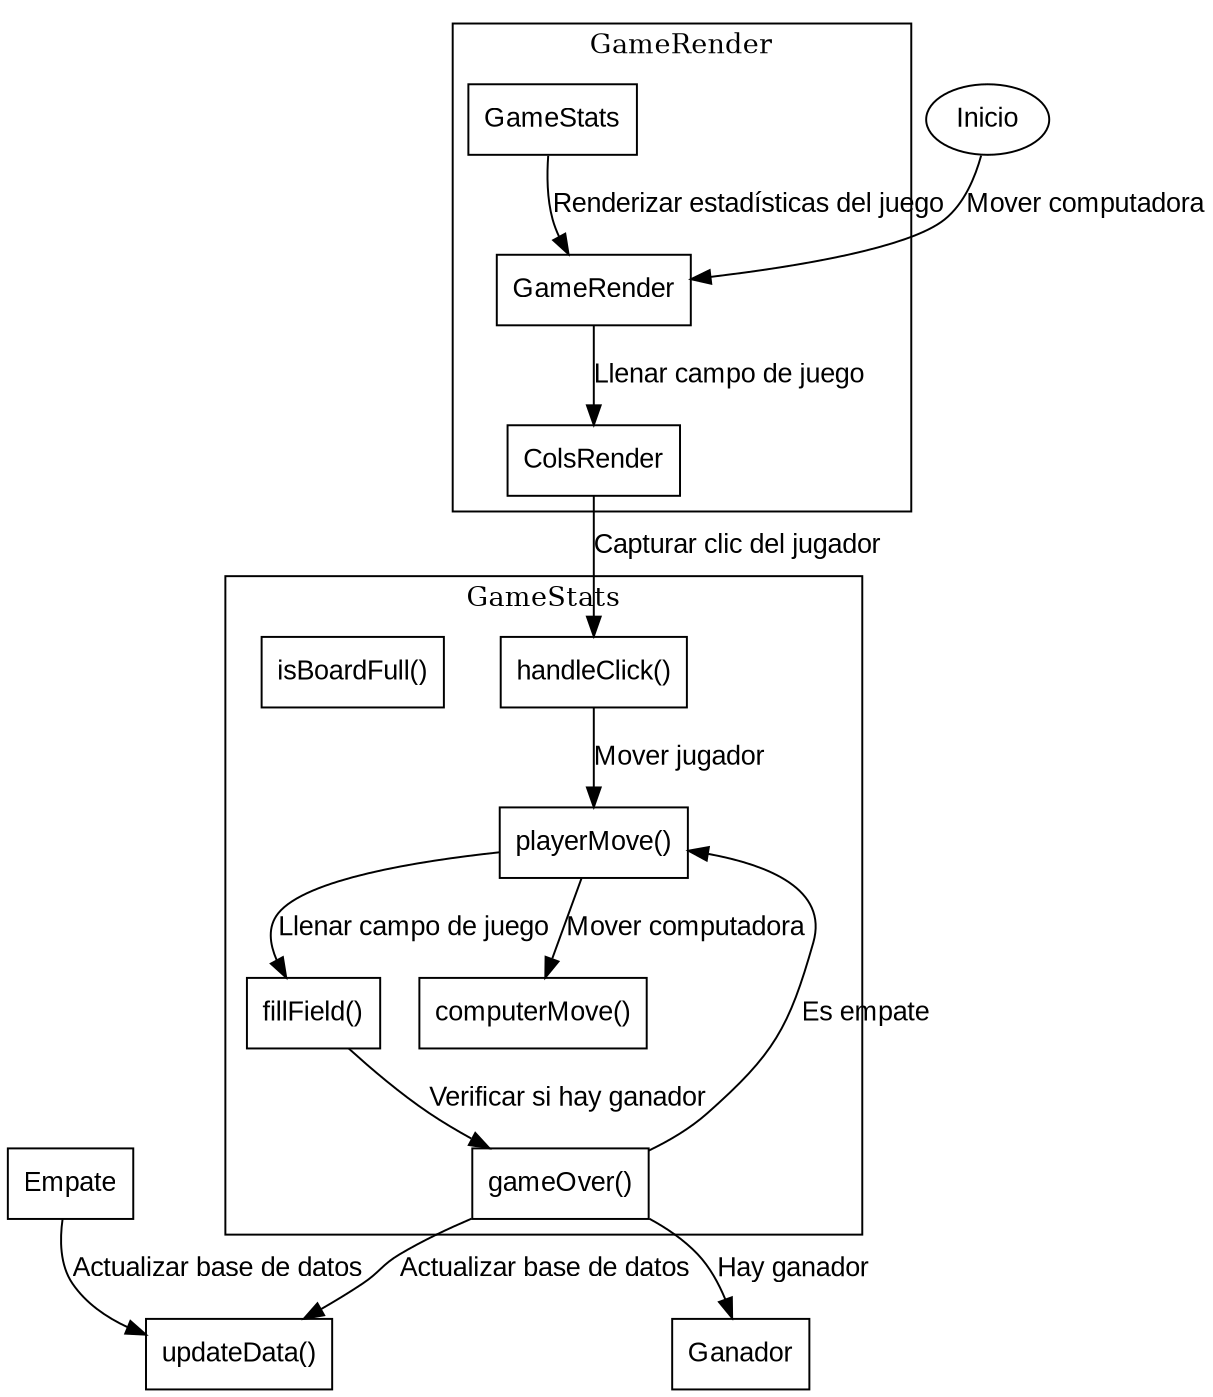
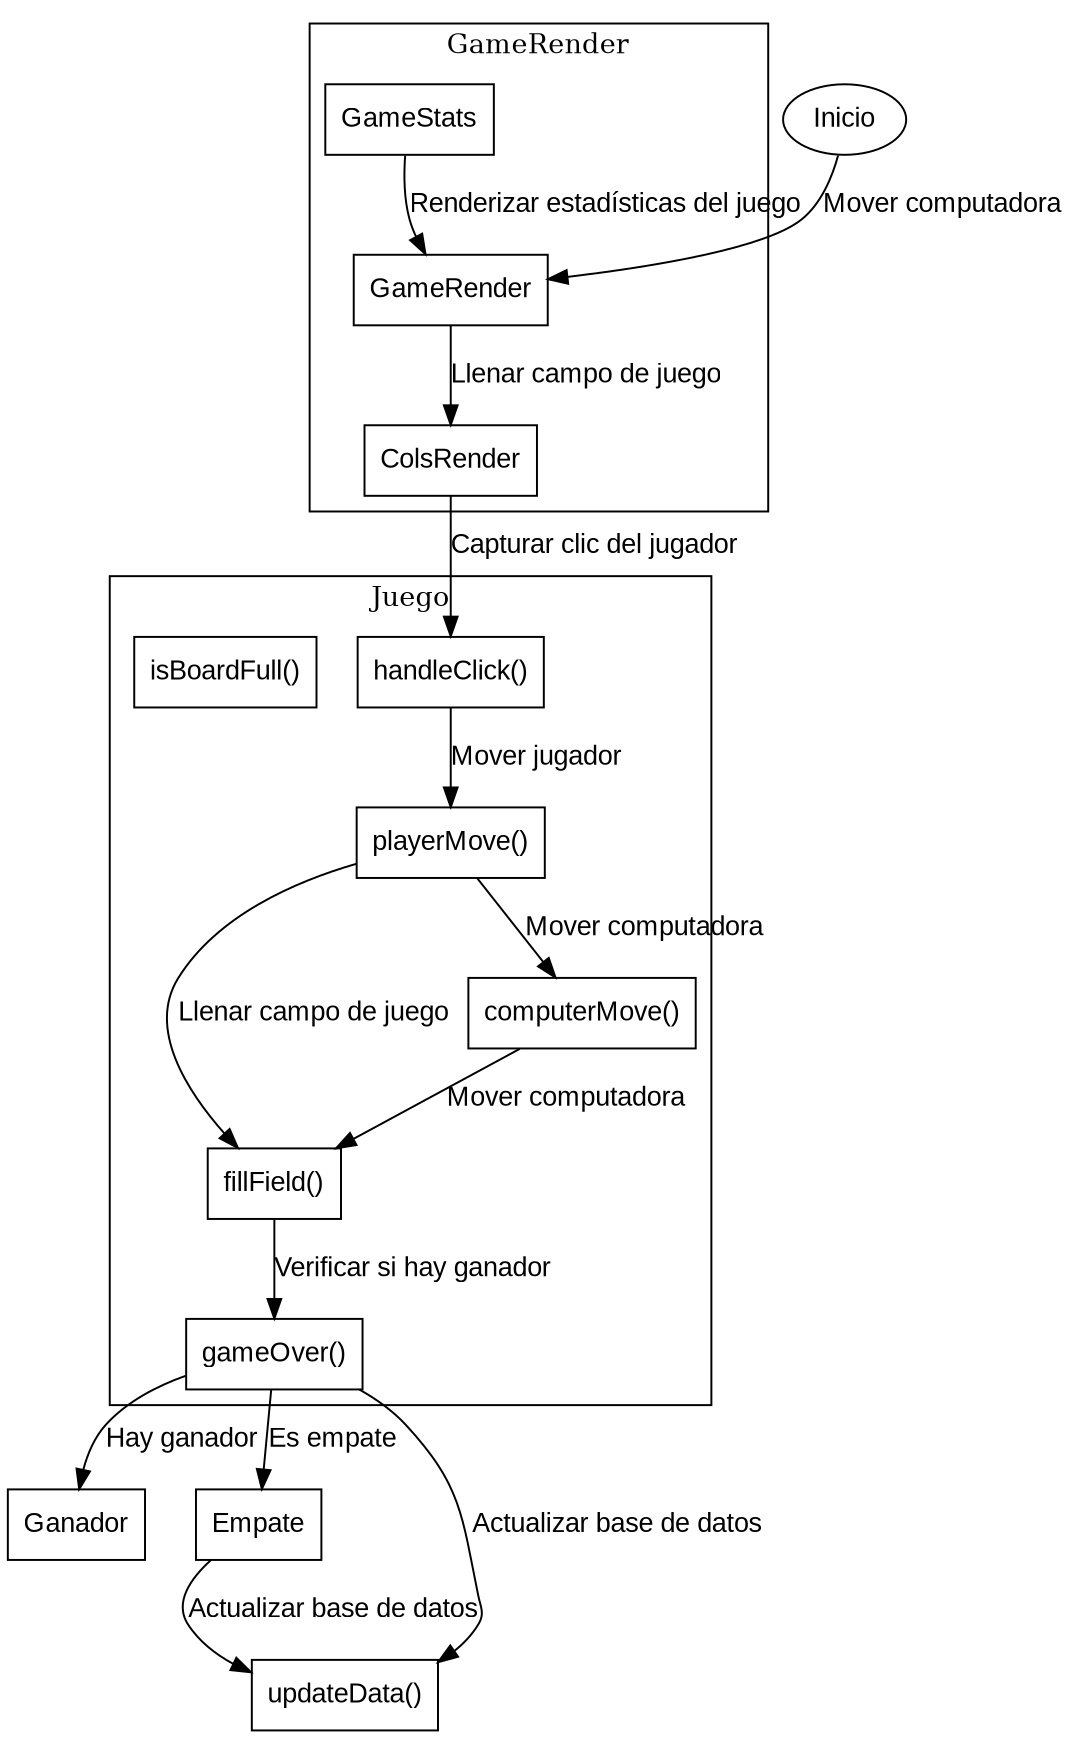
cluster "GameStats": label "GameStats" -> "Juego"
edge "gameOver()" -> "playerMove()": now "gameOver()" -> "Empate"
edge "computerMove()" -> "fillField()": added, label "Mover computadora"
